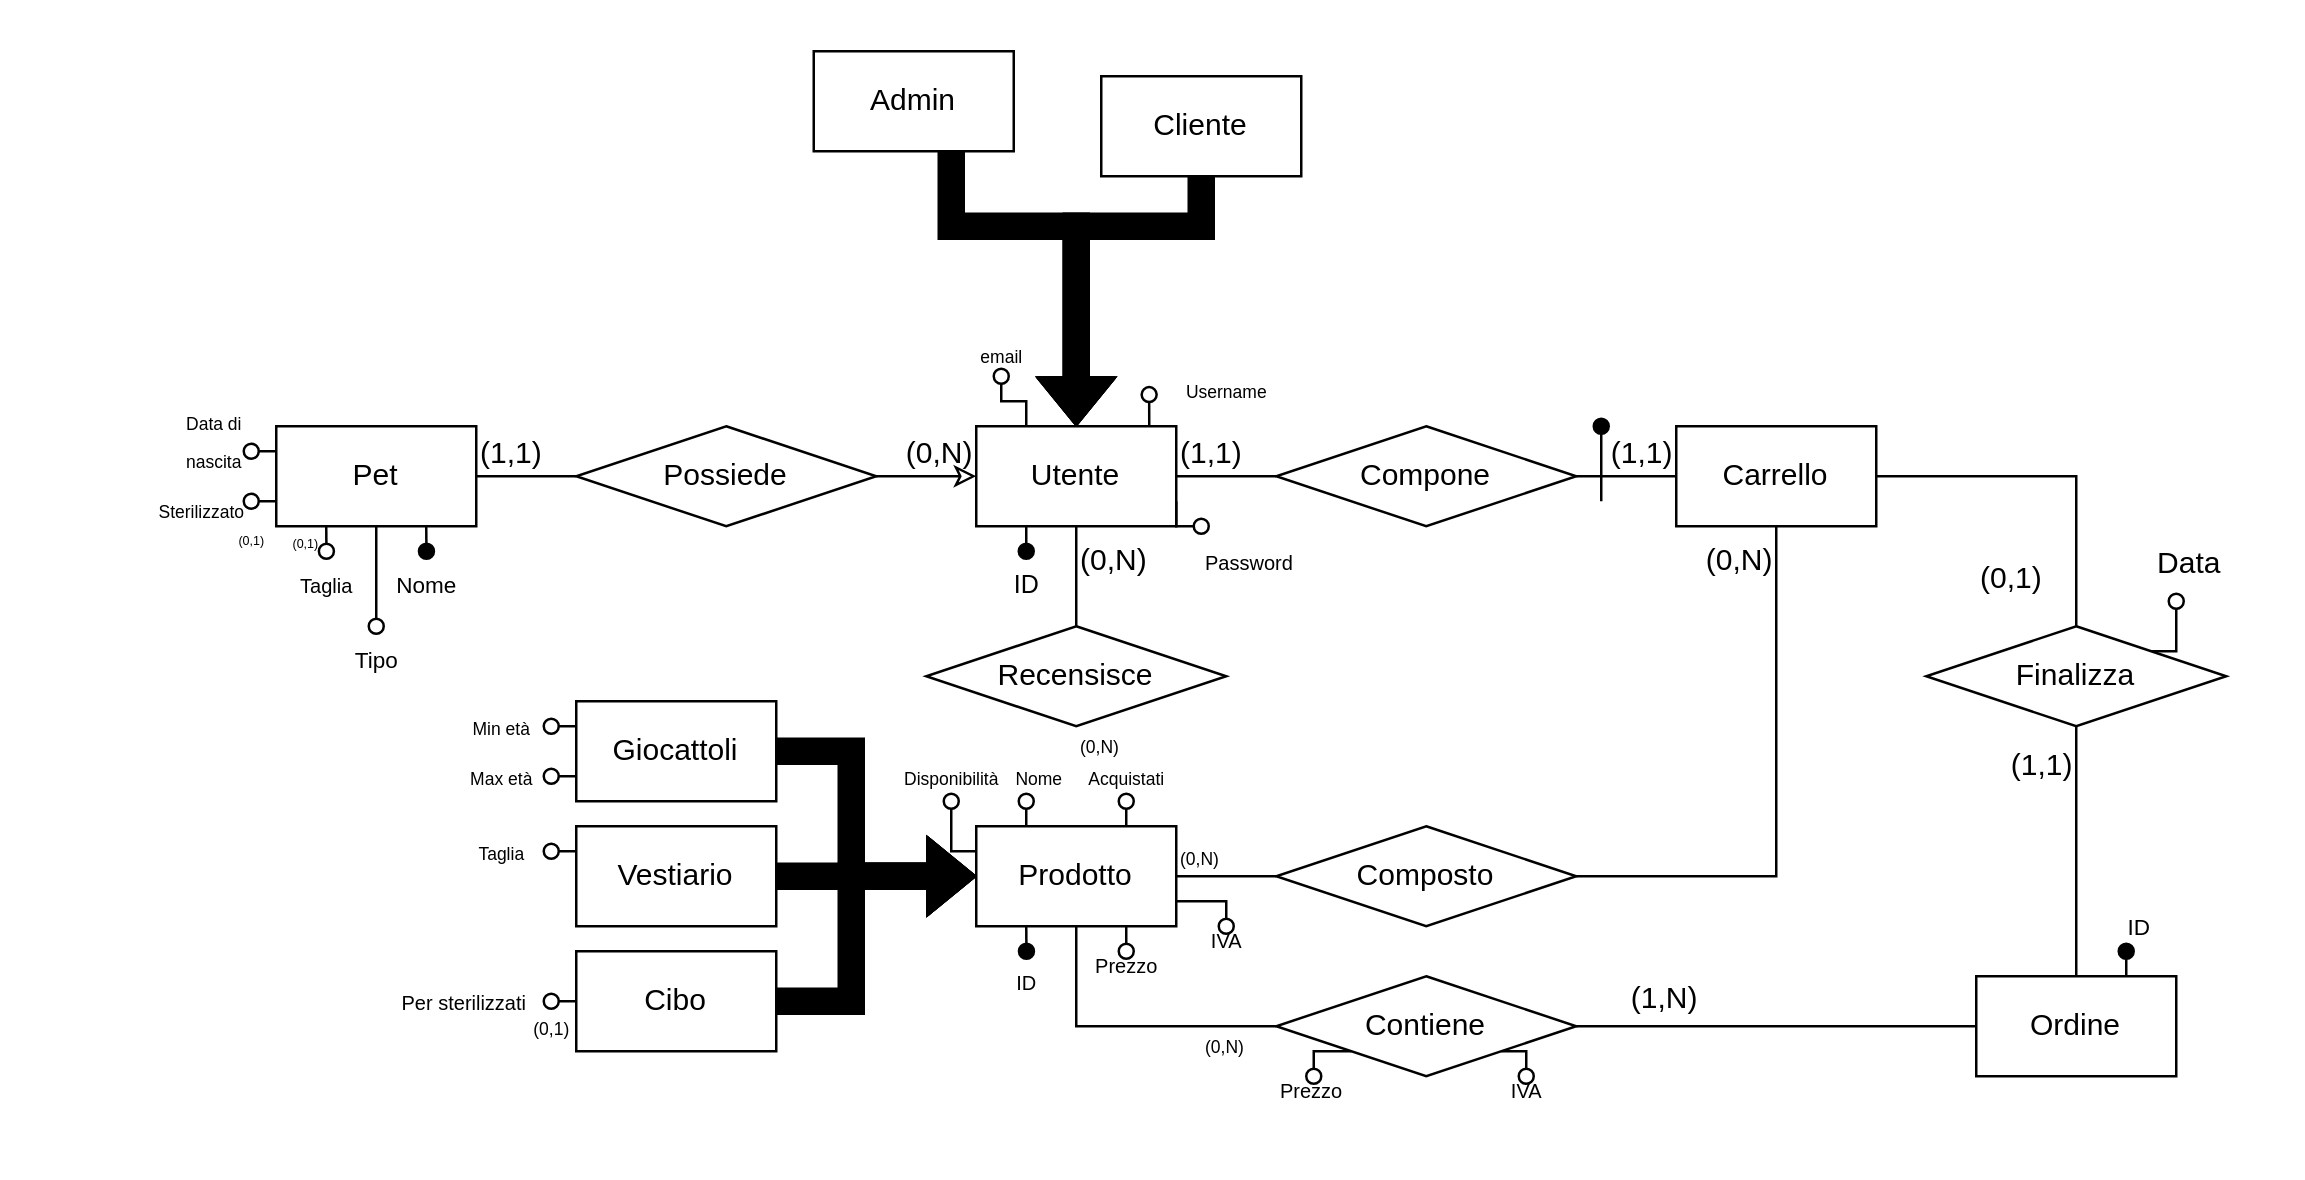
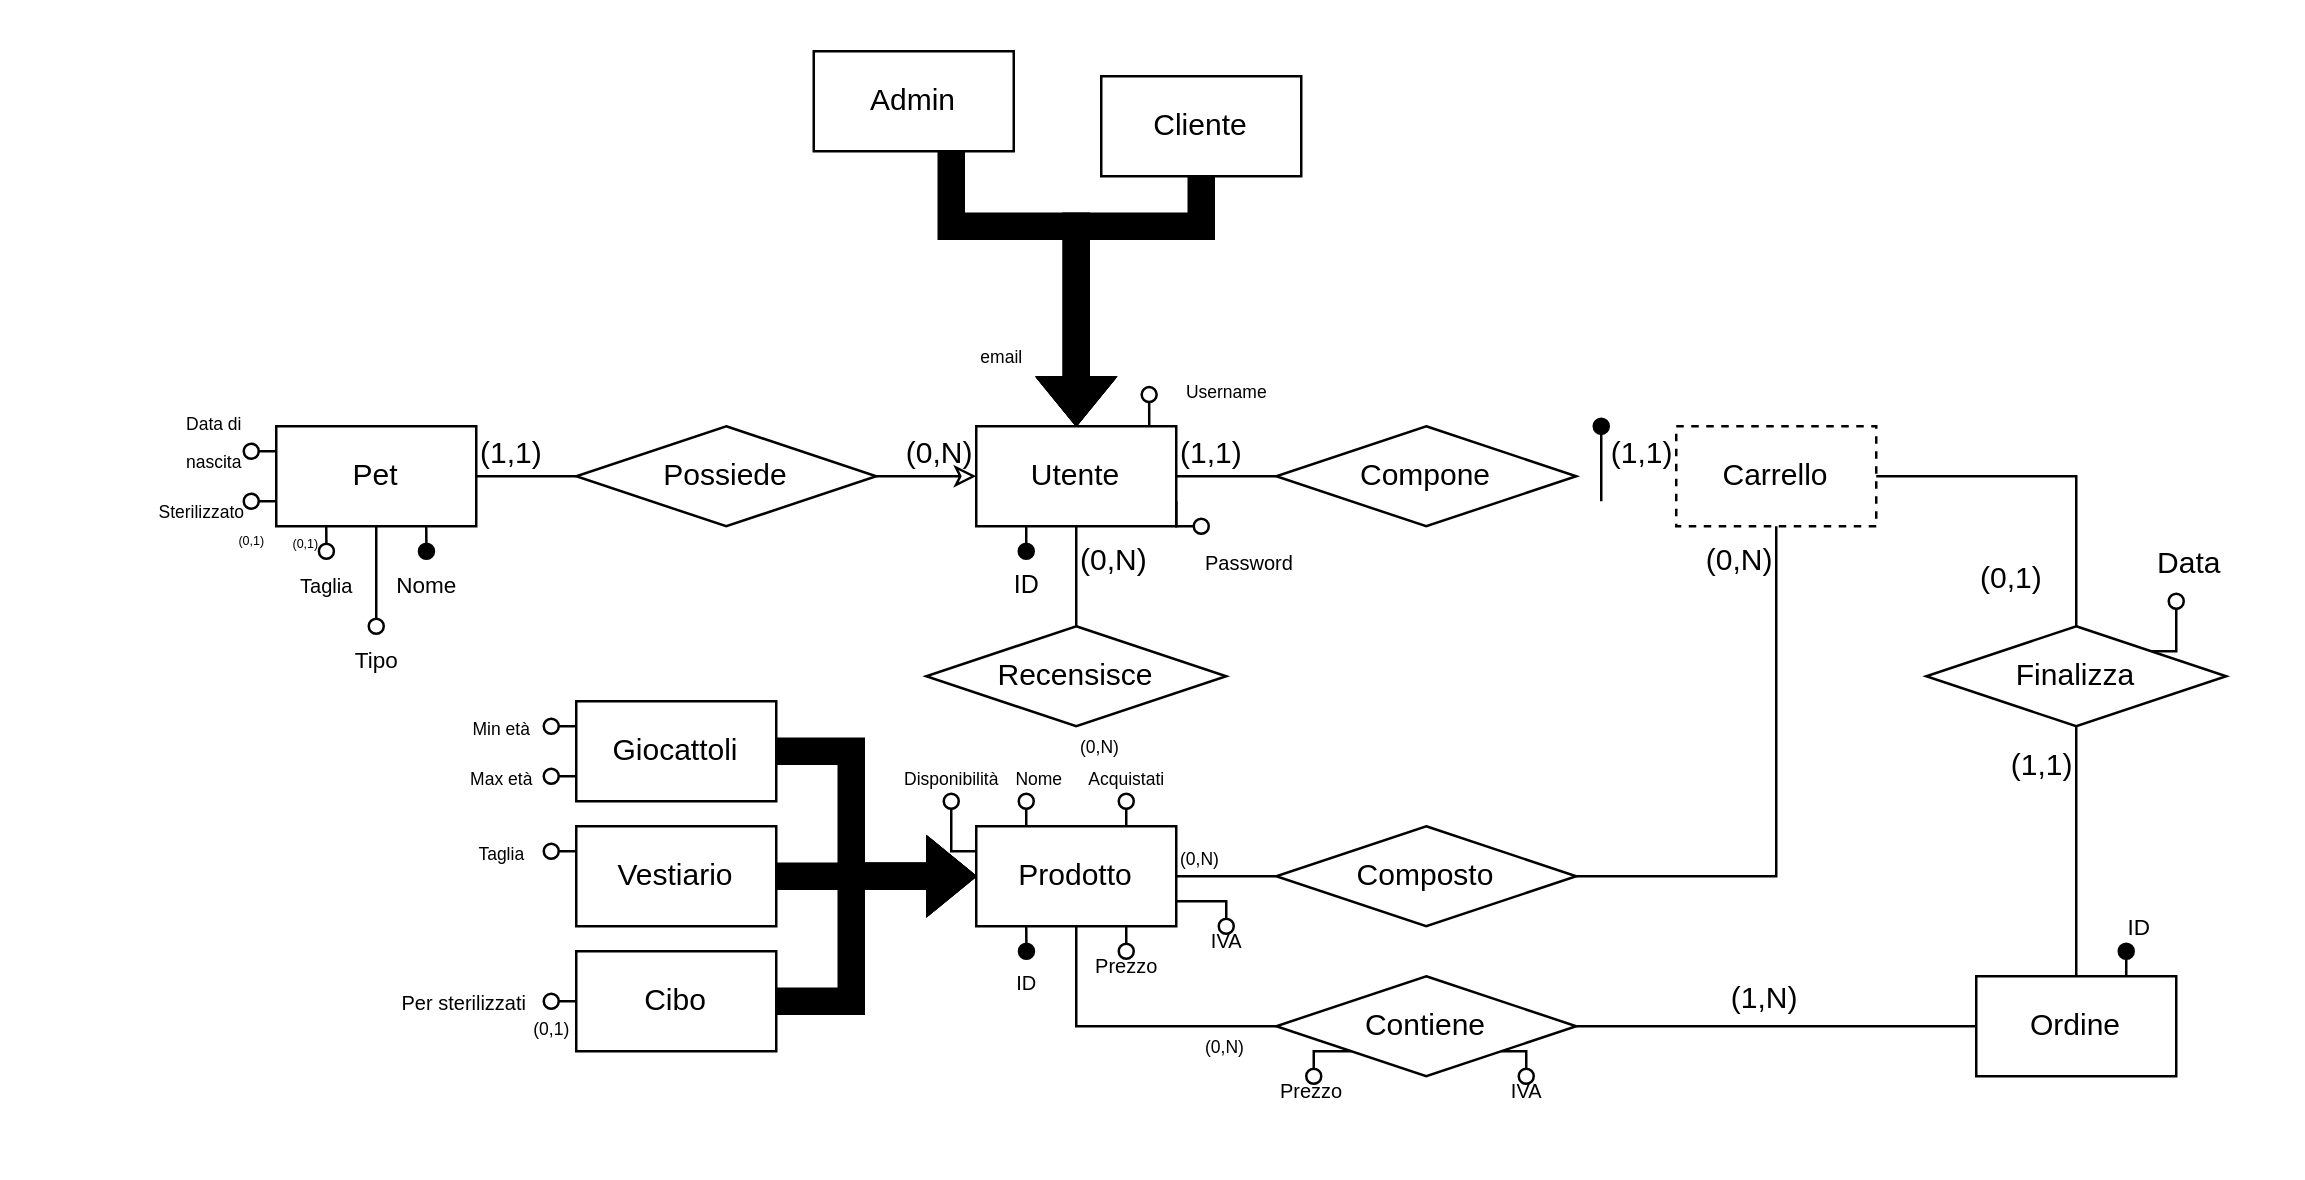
edge "Utente" -> "email": removed
edge "Compone" -- "Carrello": removed
node "Carrello": style solid -> dashed
node "(1,N)": moved (1639, 984) -> (1739, 984)
